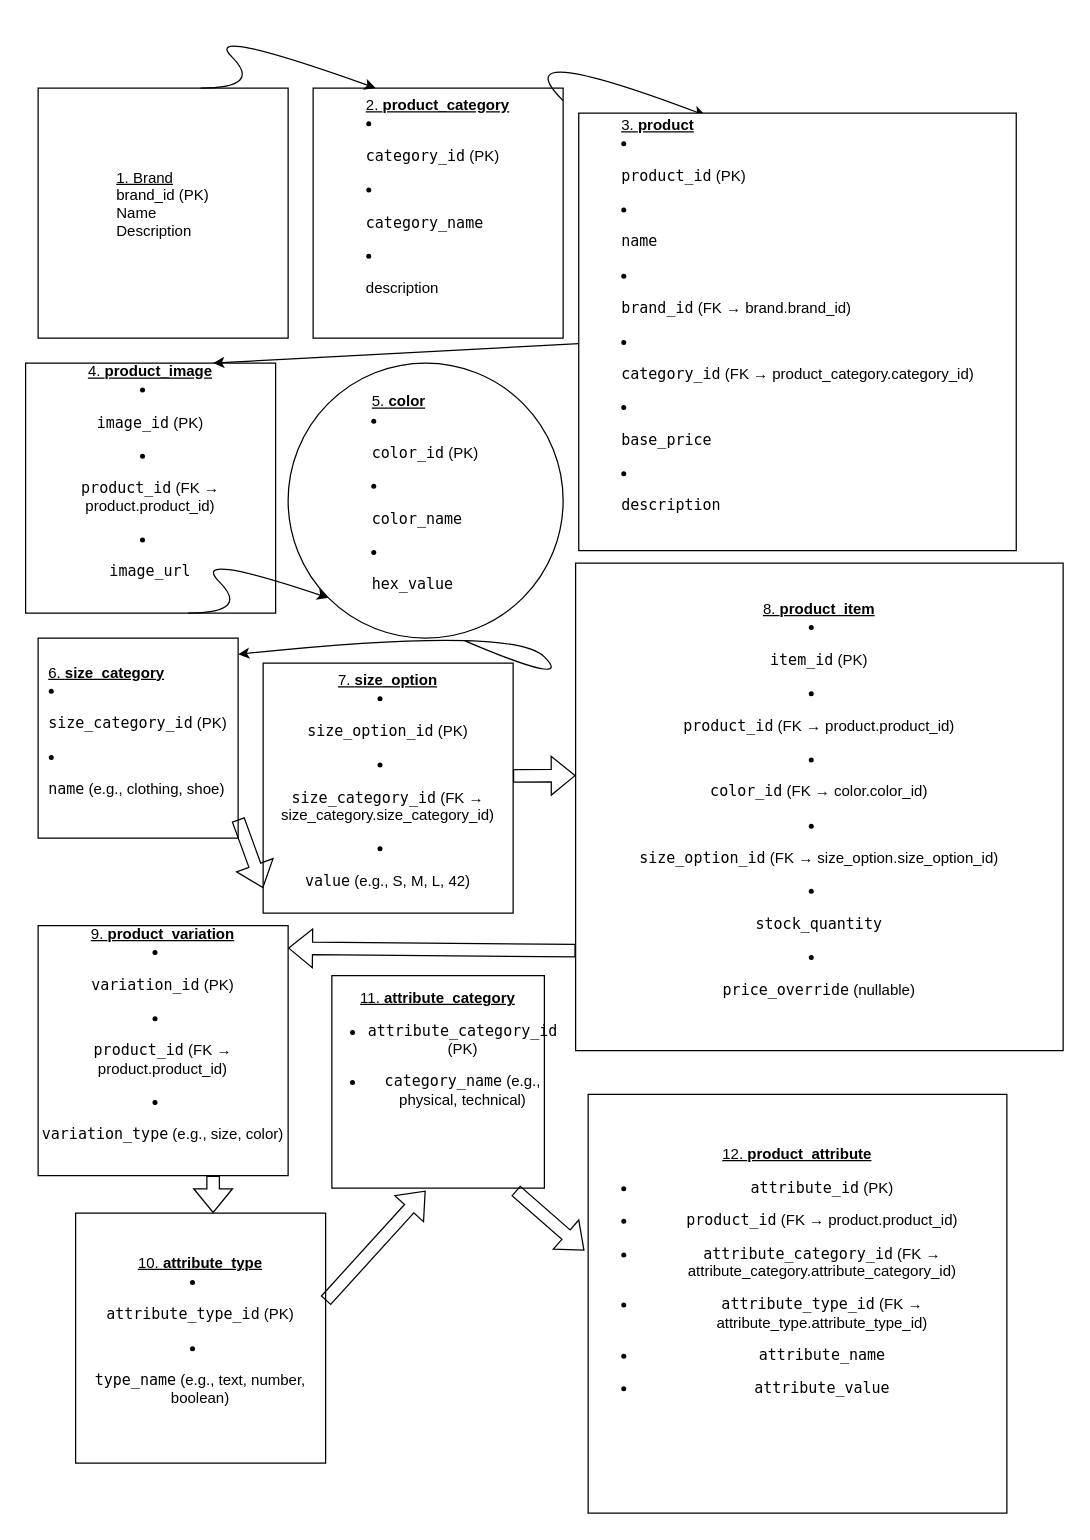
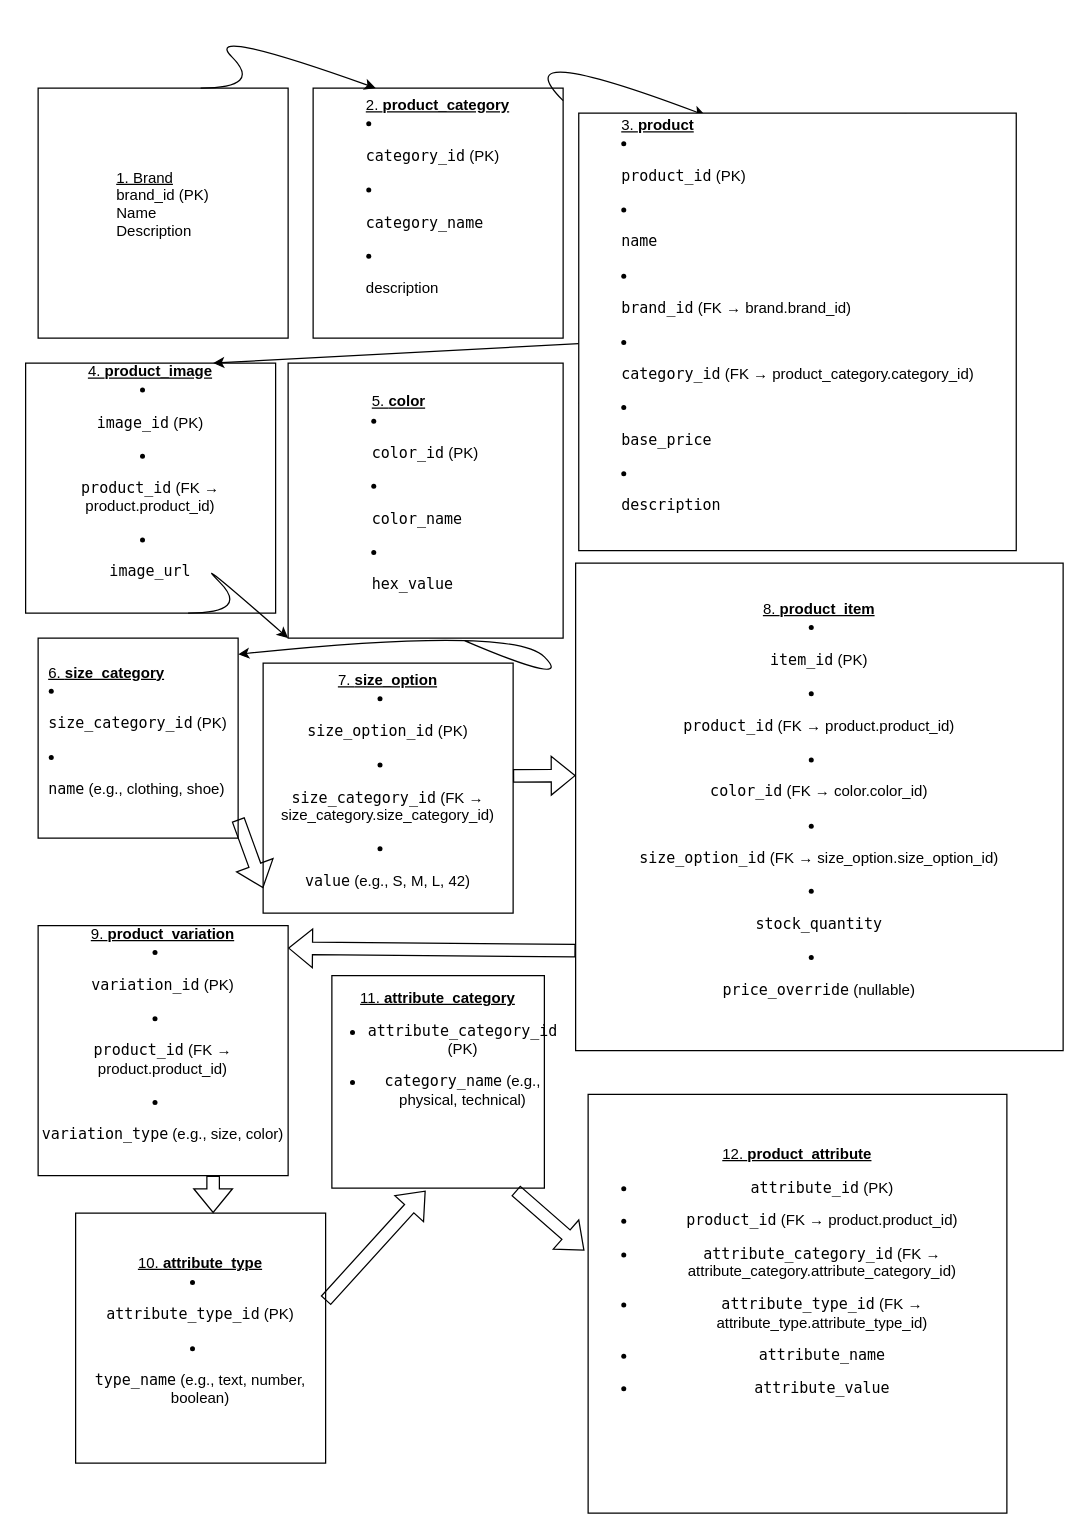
node "5. color color_id (PK) color_name hex_value": shape ellipse -> rectangle
